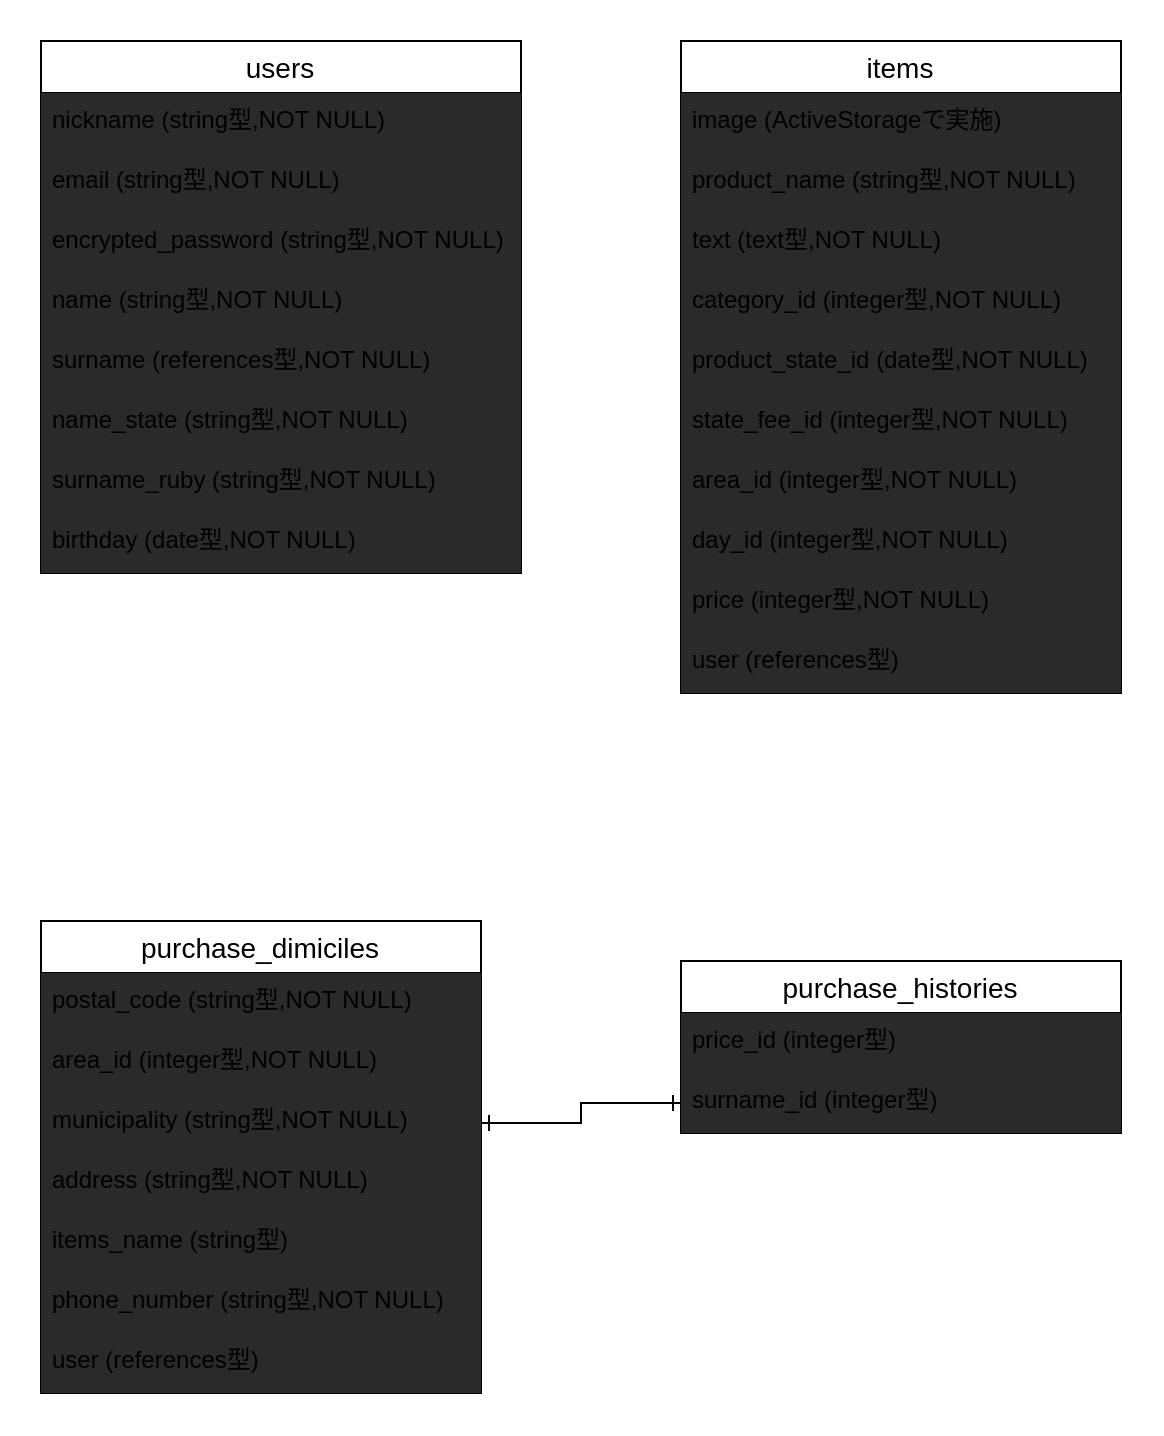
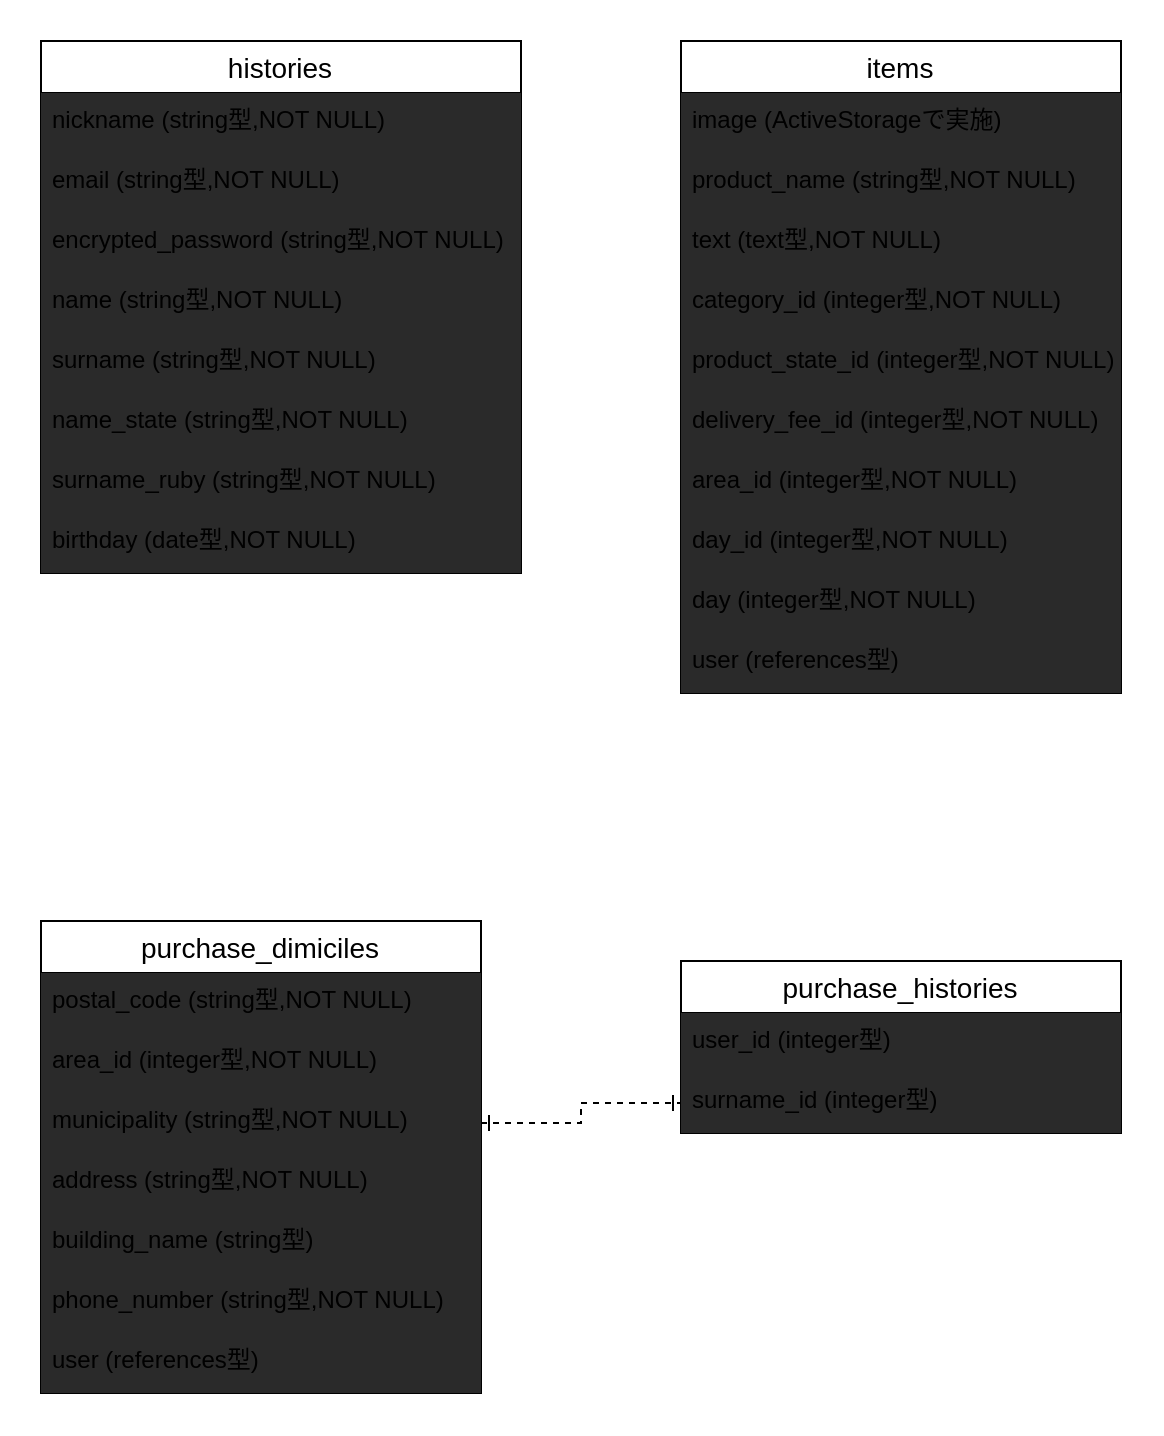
node "users": label "users" -> "histories"
node "surname (references型,NOT NULL)": label "surname (references型,NOT NULL)" -> "surname (string型,NOT NULL)"
node "product_state_id (date型,NOT NULL)": label "product_state_id (date型,NOT NULL)" -> "product_state_id (integer型,NOT NULL)"
node "state_fee_id (integer型,NOT NULL)": label "state_fee_id (integer型,NOT NULL)" -> "delivery_fee_id (integer型,NOT NULL)"
node "price (integer型,NOT NULL)": label "price (integer型,NOT NULL)" -> "day (integer型,NOT NULL)"
node "price_id (integer型)": label "price_id (integer型)" -> "user_id (integer型)"
edge "surname_id (integer型)" -- "municipality (string型,NOT NULL)": style solid -> dashed
node "items_name (string型)": label "items_name (string型)" -> "building_name (string型)"
